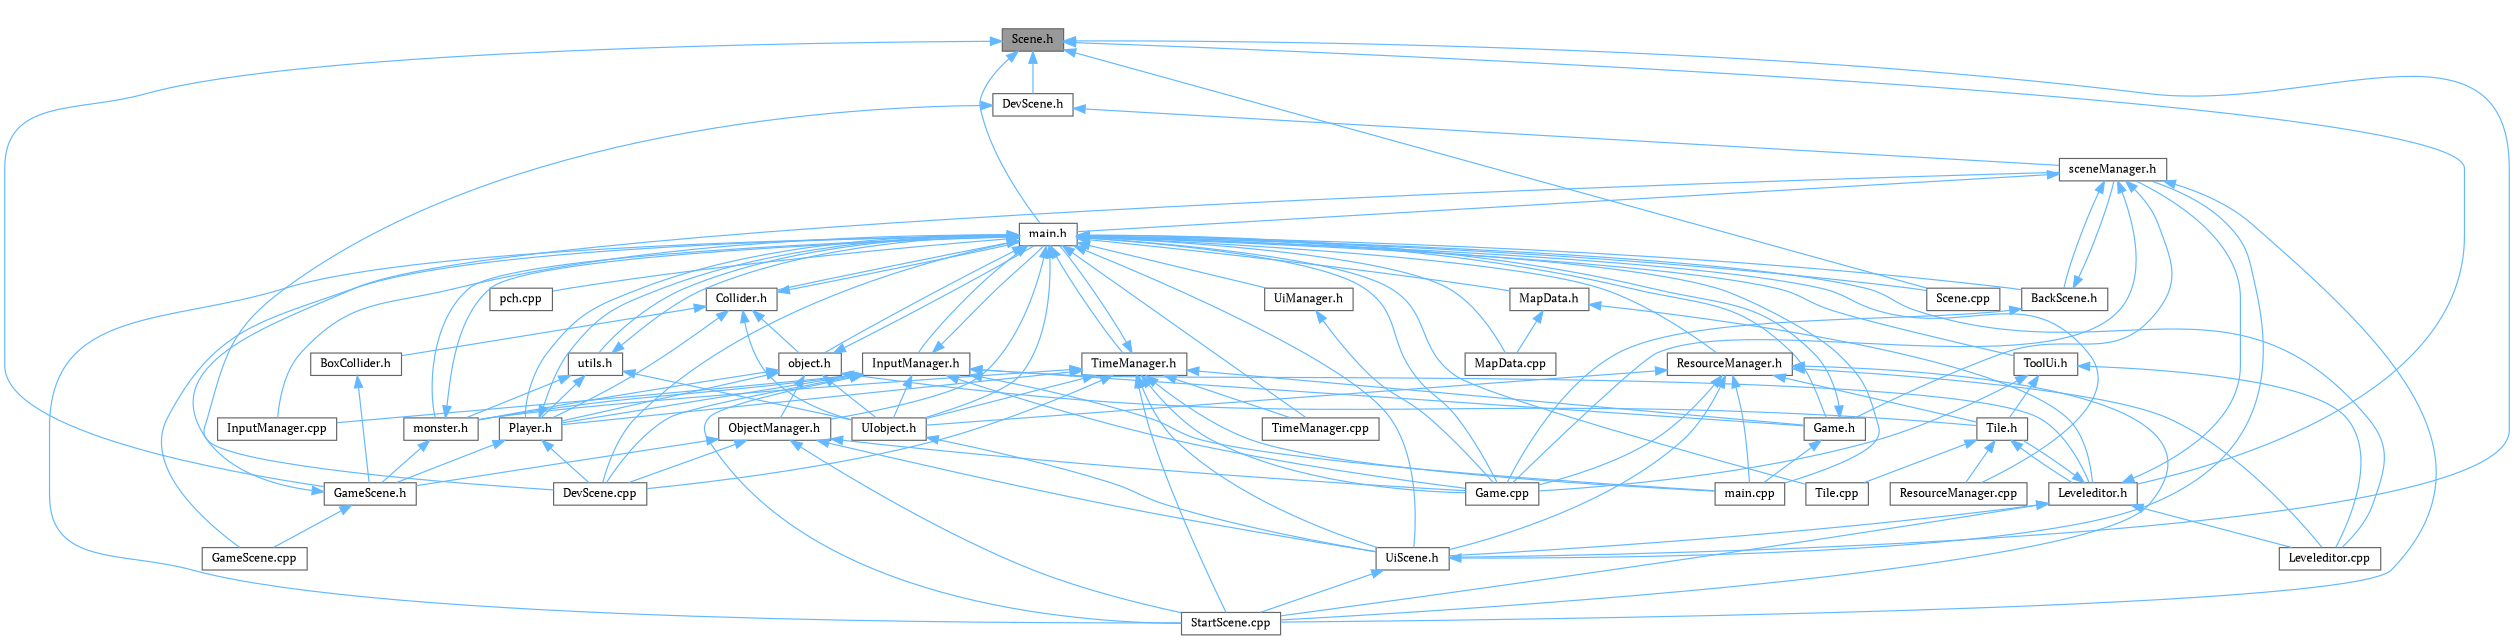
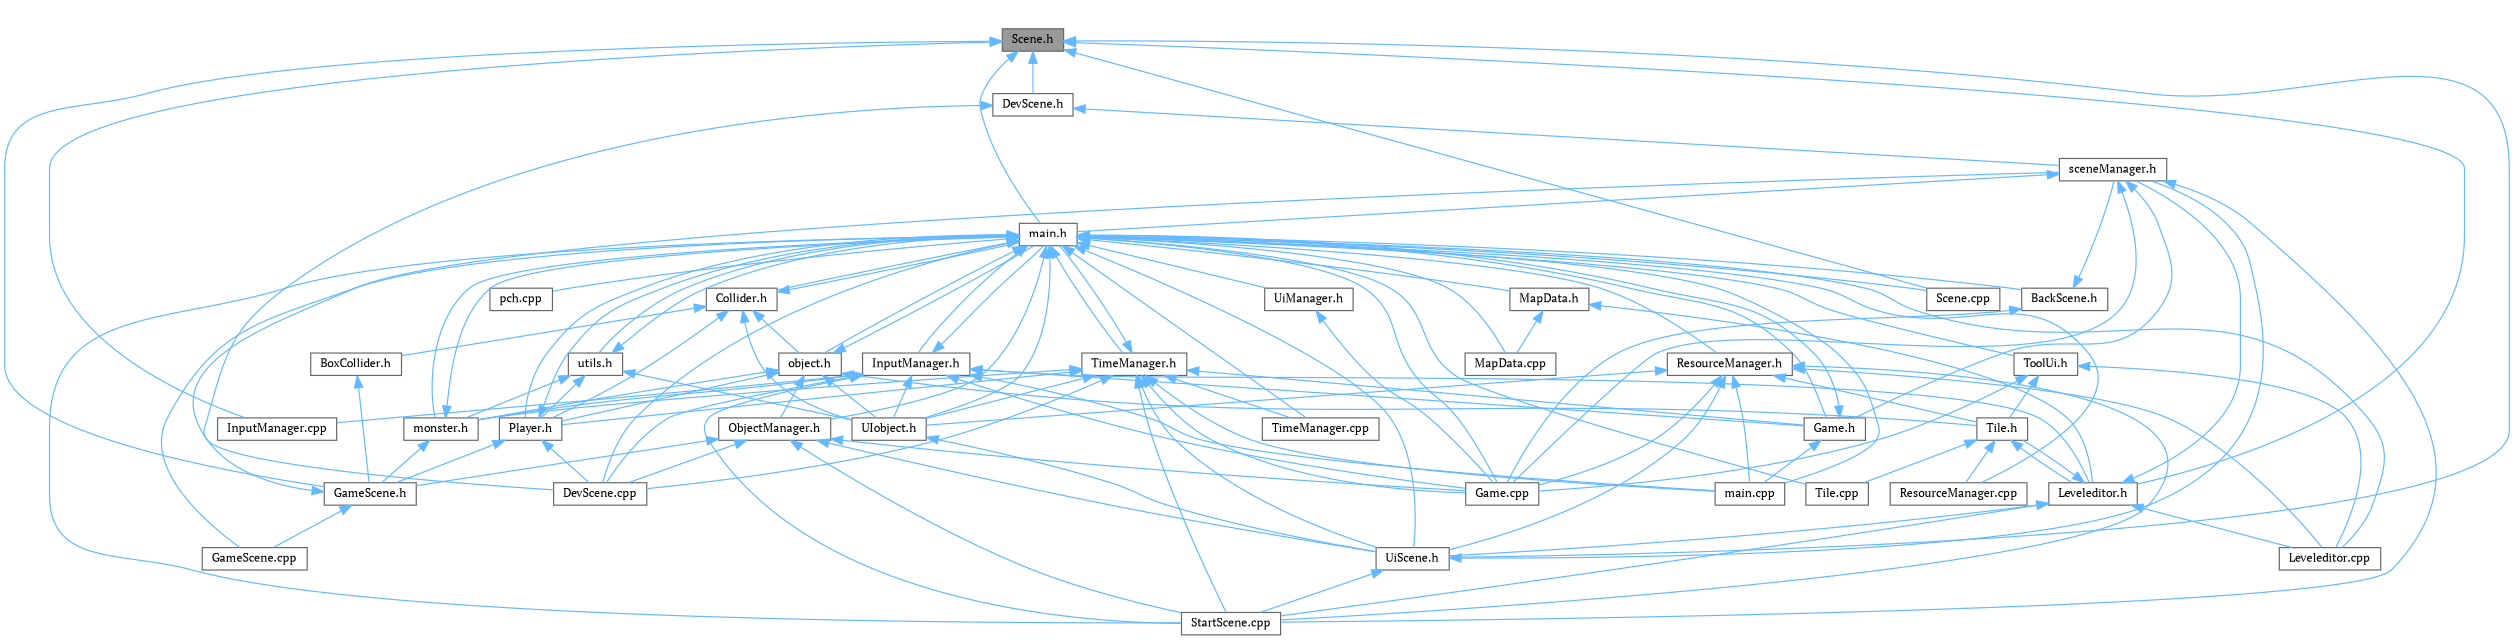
edge "BackScene.h" -> "sceneManager.h": removed
edge "InputManager.cpp" -> "main.h": now "InputManager.cpp" -> "Scene.h"
edge "Player.h" -> "InputManager.h": removed
